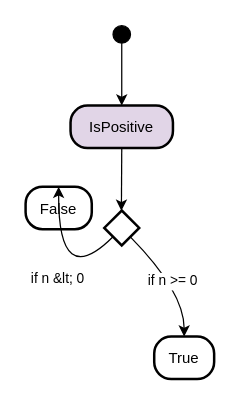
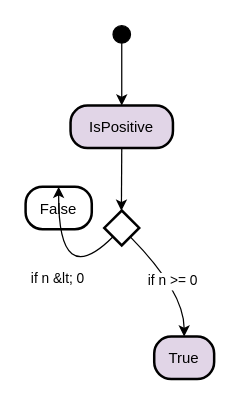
node "True": fillcolor #ffffff -> #e1d5e7
